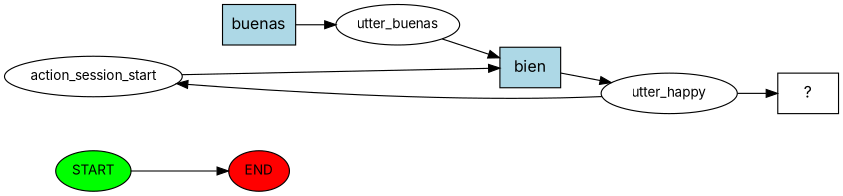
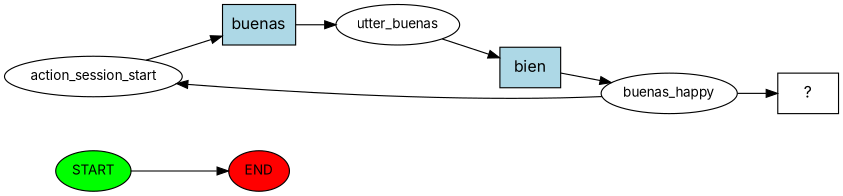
edge "action_session_start" -> "bien": now "action_session_start" -> "buenas"
node "utter_happy": label "utter_happy" -> "buenas_happy"
